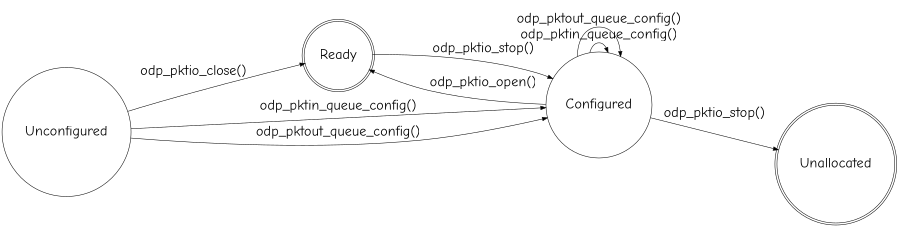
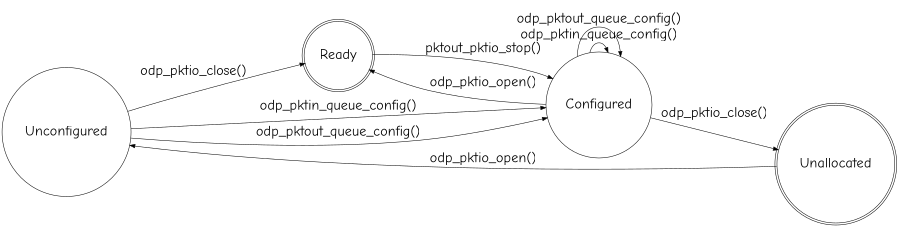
edge "Ready" -> "Configured": label "odp_pktio_stop()" -> "pktout_pktio_stop()"
edge "Configured" -> "Unallocated": label "odp_pktio_stop()" -> "odp_pktio_close()"
edge "Unallocated" -> "Unconfigured": added, label "odp_pktio_open()"
